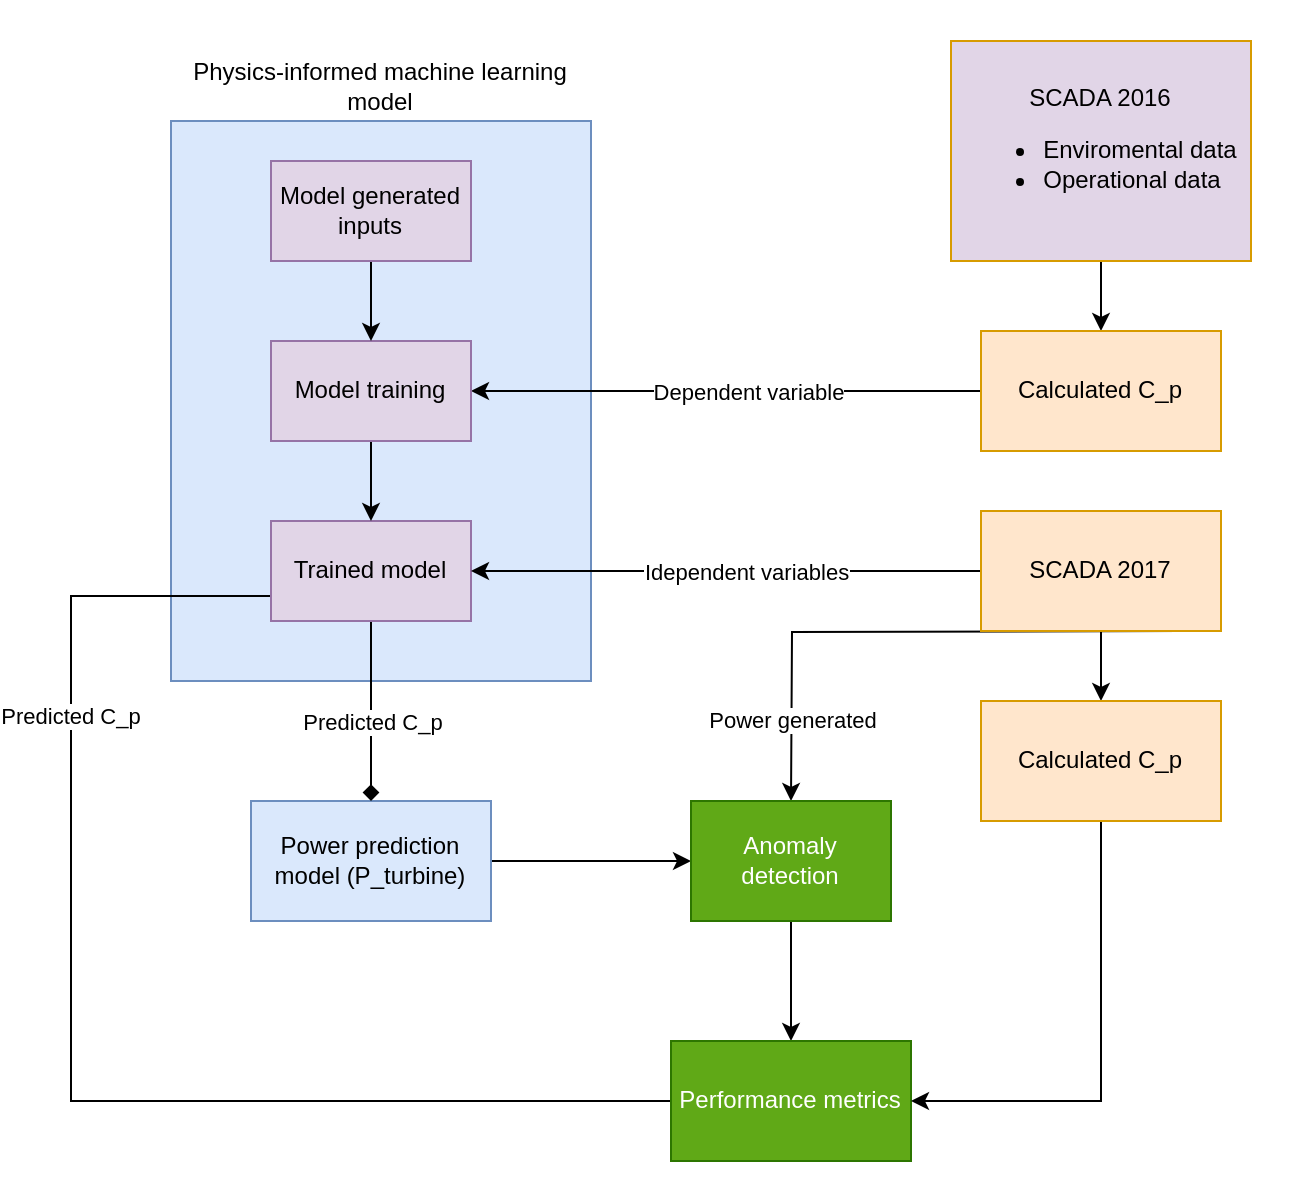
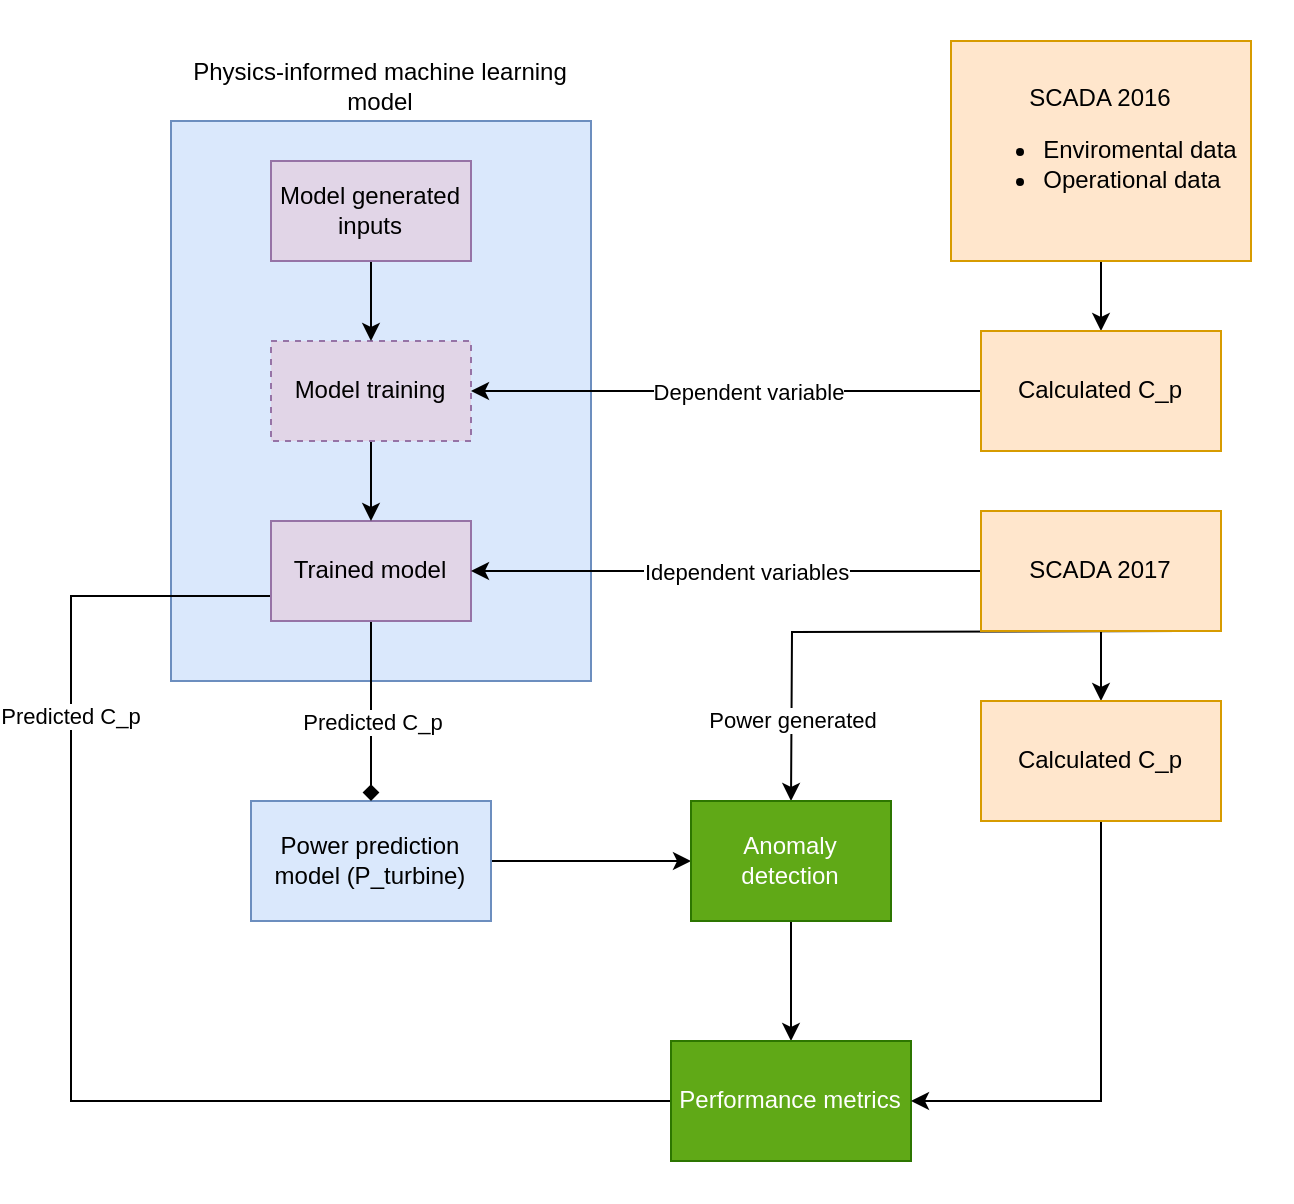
node "SCADA 2016 Enviromental data Operational data": fillcolor #e1d5e7 -> #ffe6cc
node "Model training": style solid -> dashed
